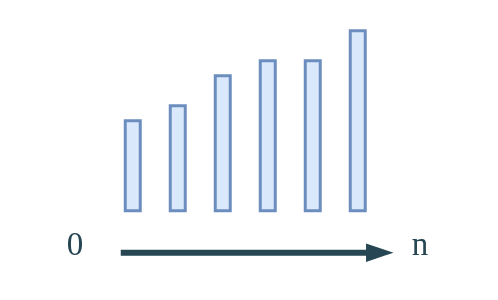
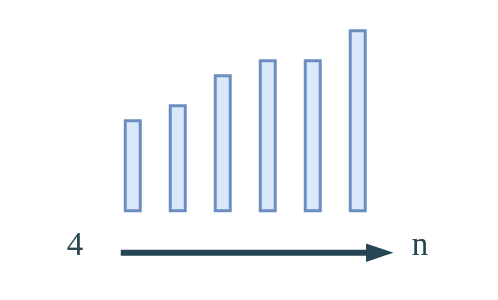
node "0": label "0" -> "4"
